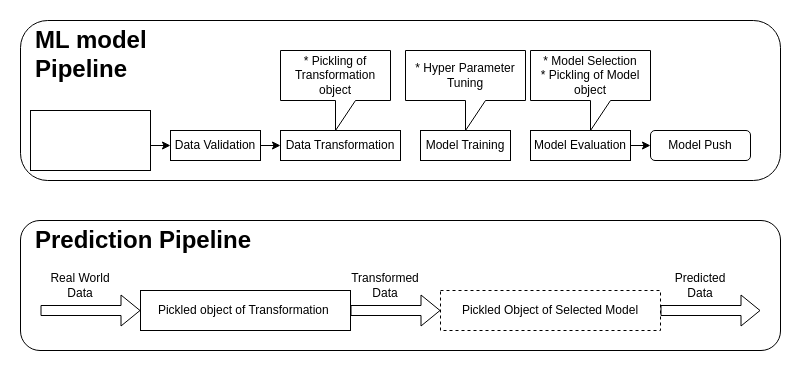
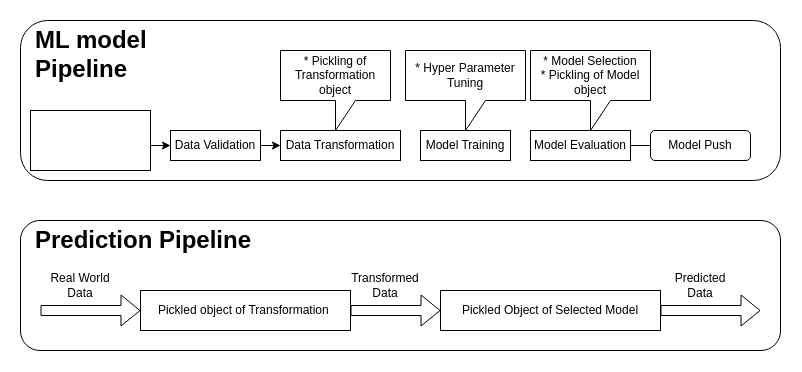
edge "Model Evaluation" -> "Model Push": arrowhead classic -> none
node "Pickled Object of Selected Model": style dashed -> solid
